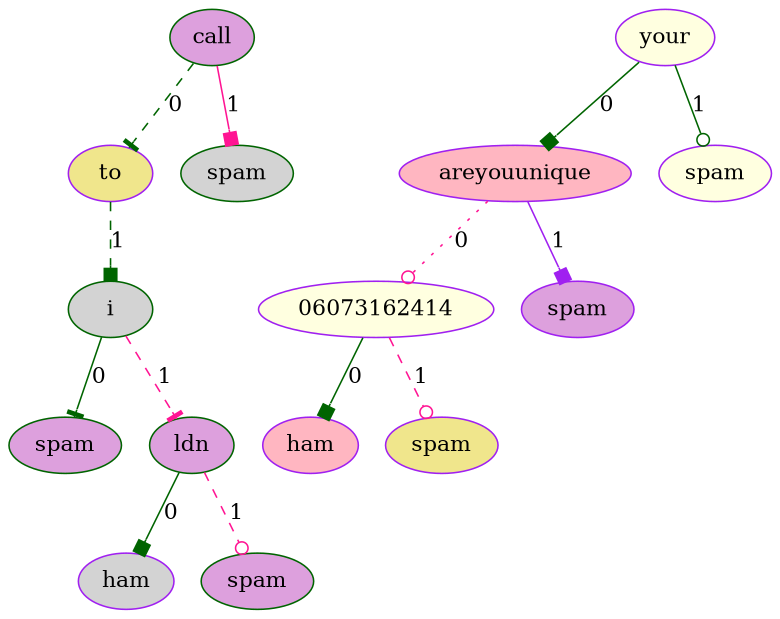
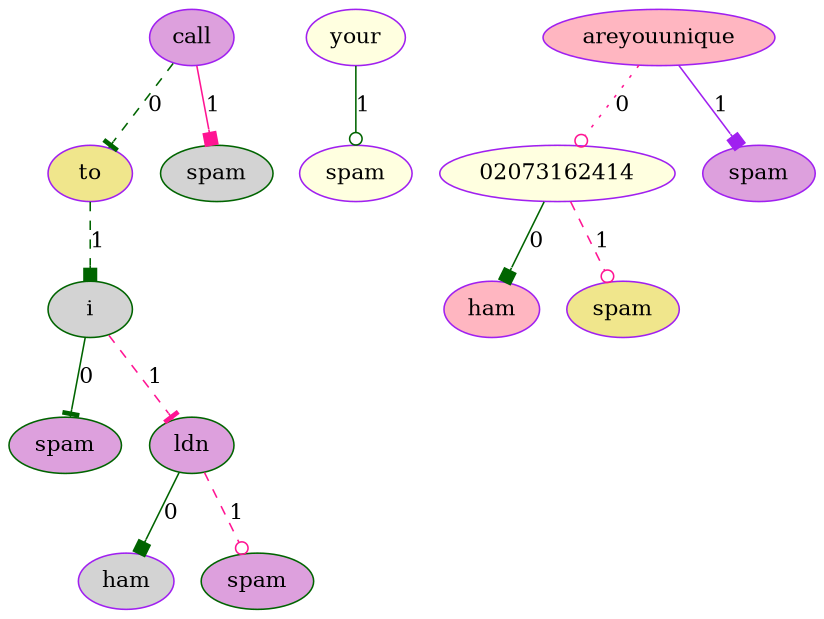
node "call": color darkgreen -> purple
edge "your" -> "areyouunique": removed, label "0"
node "06073162414": label "06073162414" -> "02073162414"
